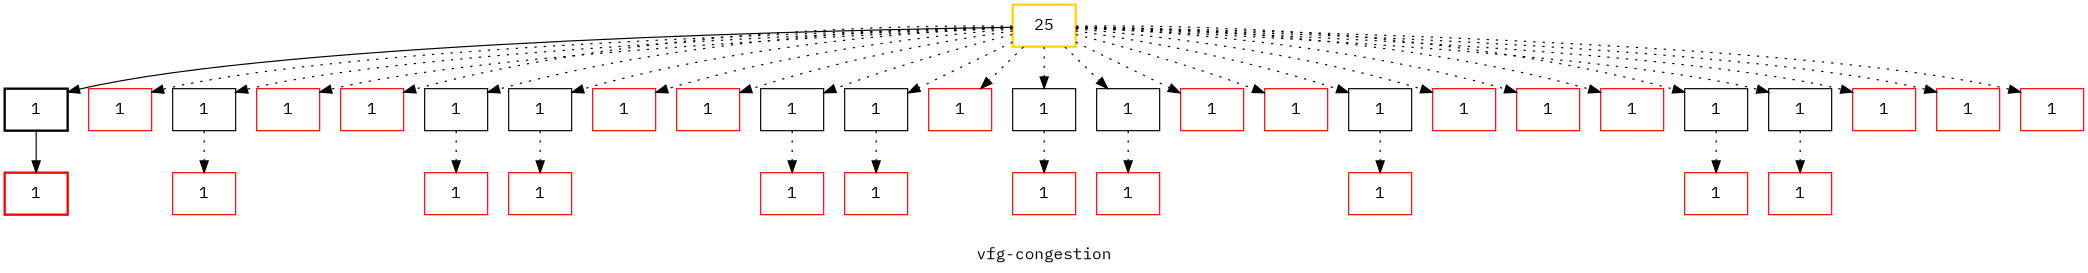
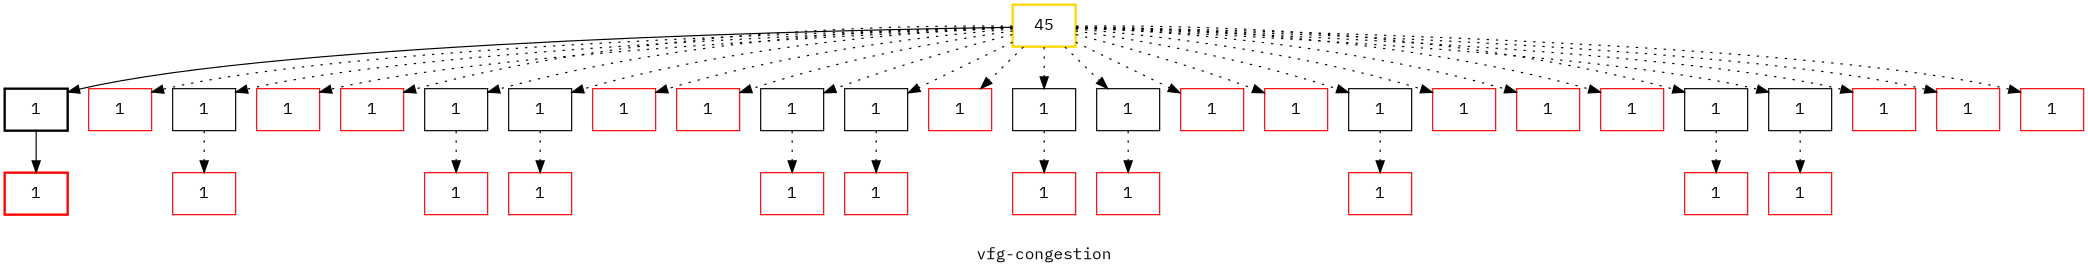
node "25": label "25" -> "45"
